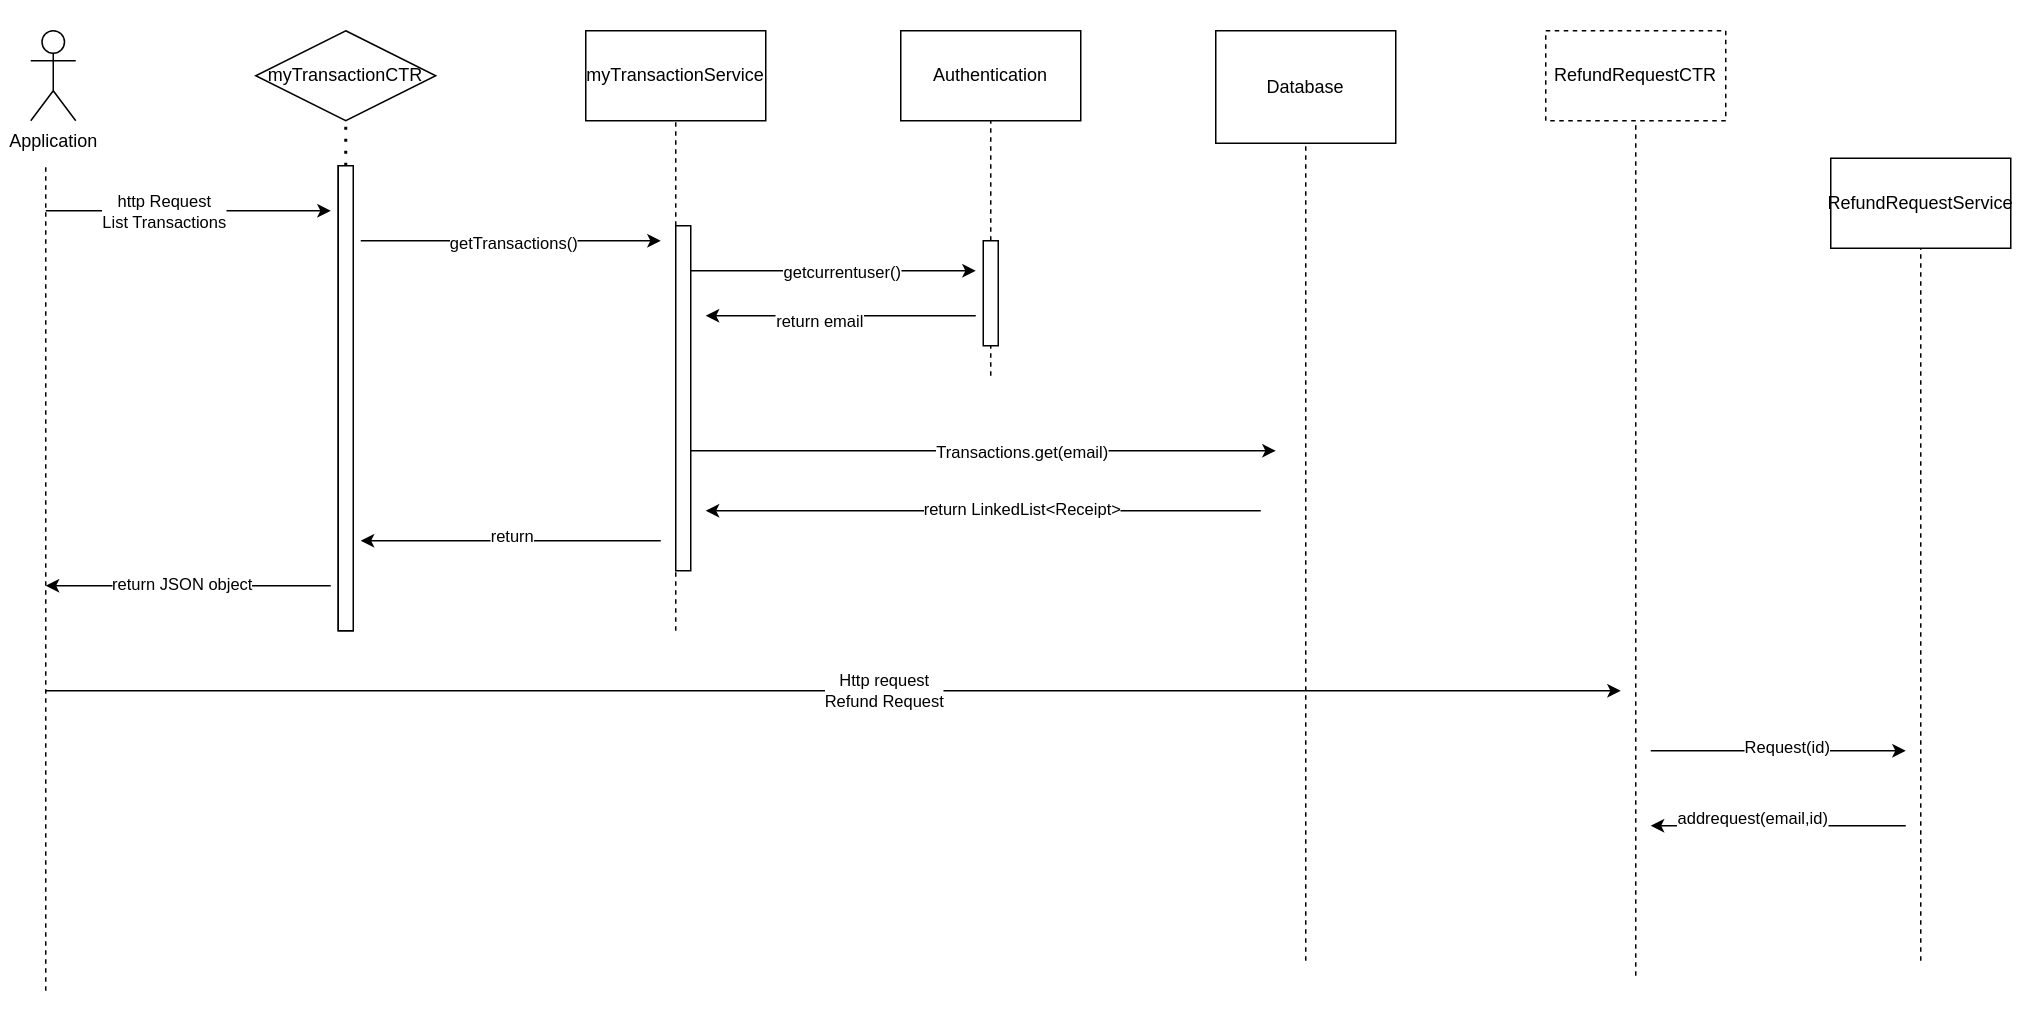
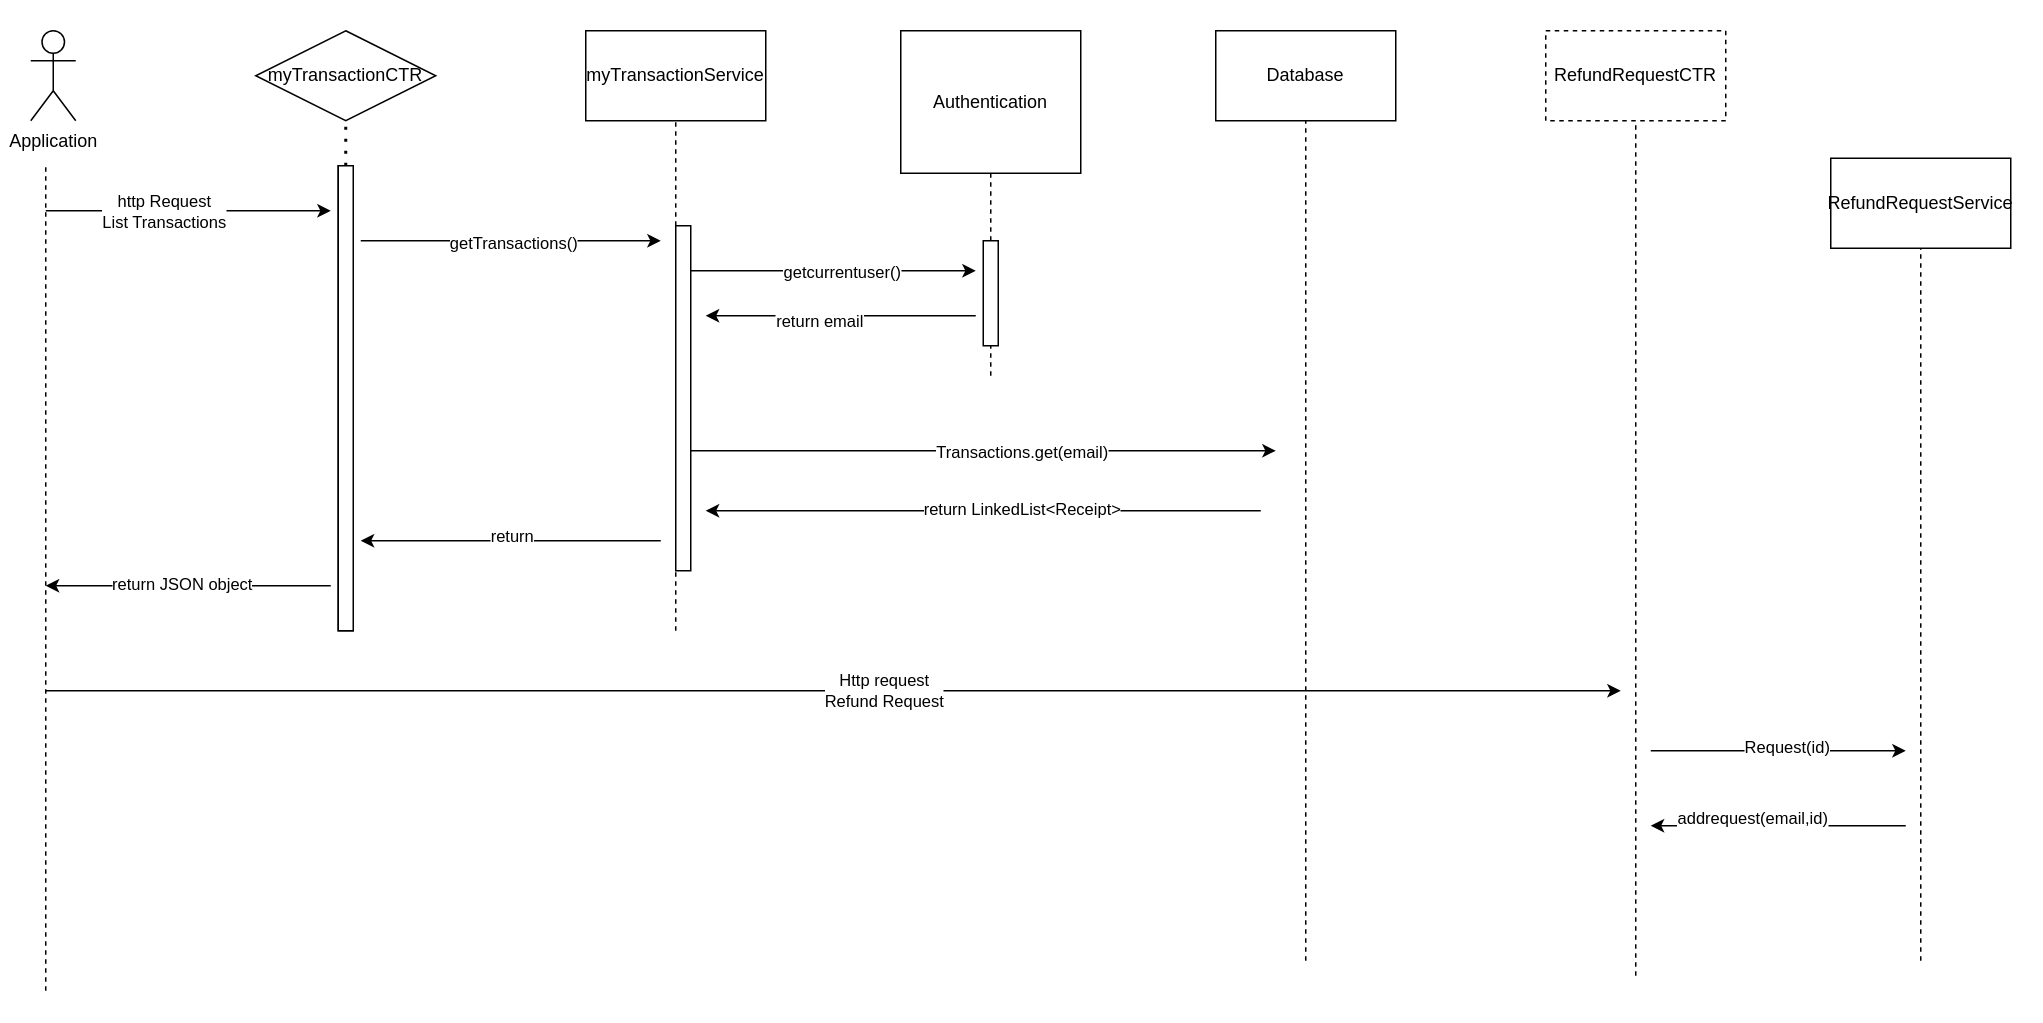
node "Authentication": size 180x90 -> 180x143
node "Database": size 180x113 -> 180x90
